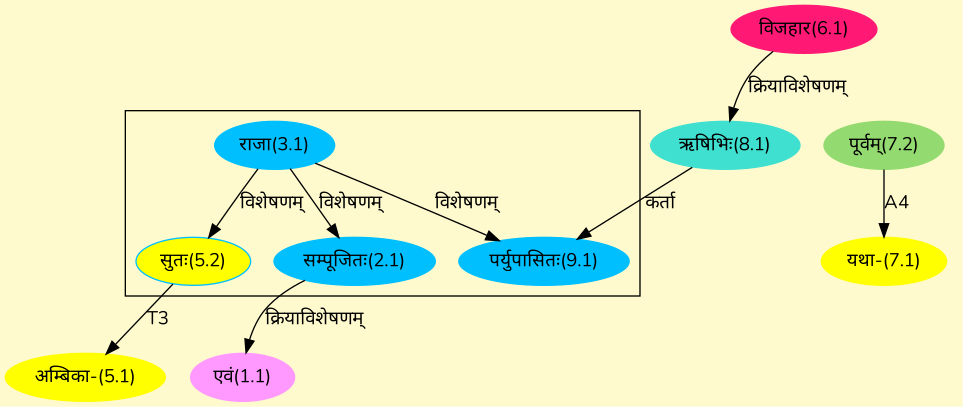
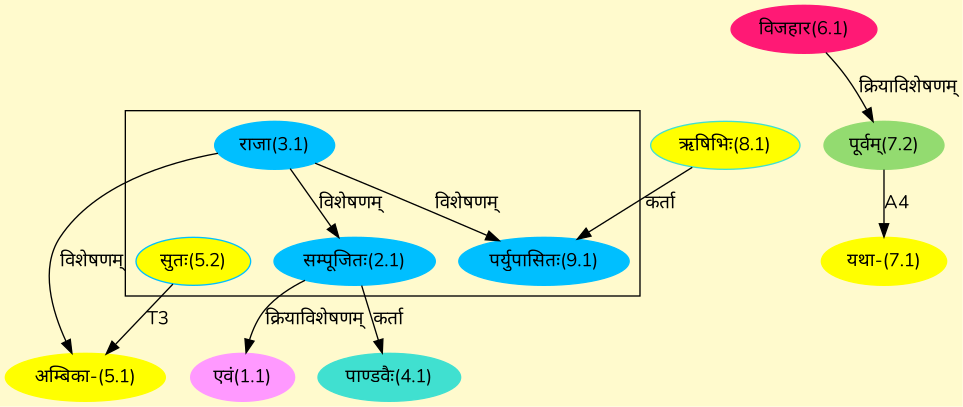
edge "विजहार(6.1)" -> "ऋषिभिः(8.1)": now "विजहार(6.1)" -> "पूर्वम्(7.2)"
node "ऋषिभिः(8.1)": fillcolor #40e0d0 -> #ffff00
edge "राजा(3.1)" -> "सुतः(5.2)": now "राजा(3.1)" -> "अम्बिका-(5.1)"
node "पाण्डवैः(4.1)": added
